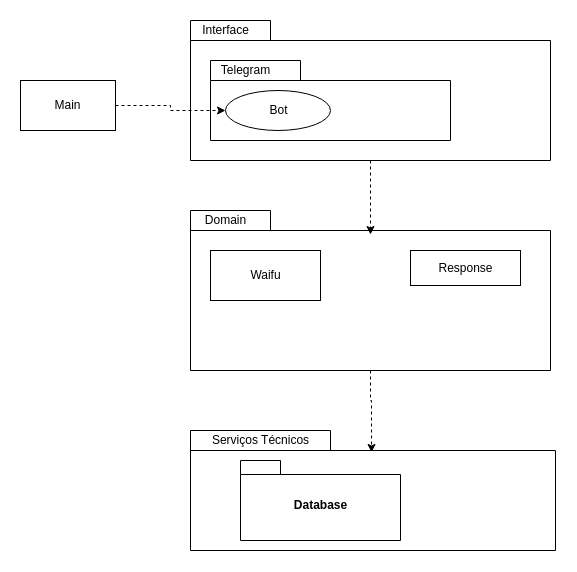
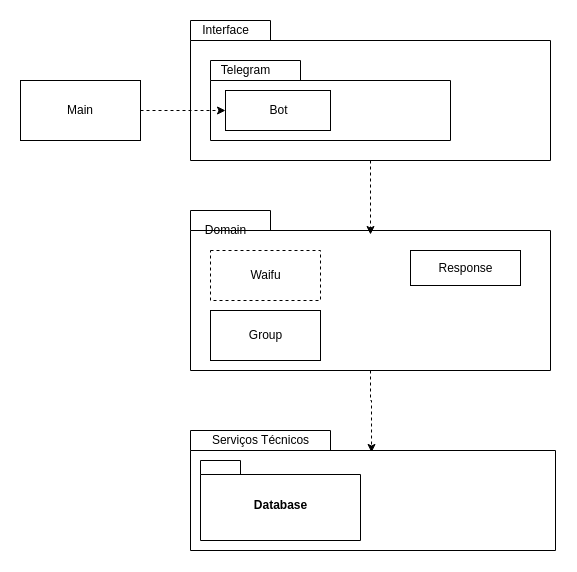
node "Main": size 95x50 -> 120x60
node "Bot": shape ellipse -> rectangle
node "Domain": moved (226, 221) -> (226, 231)
node "Waifu": style solid -> dashed
node "Group": added
node "Database": moved (321, 501) -> (281, 501)
